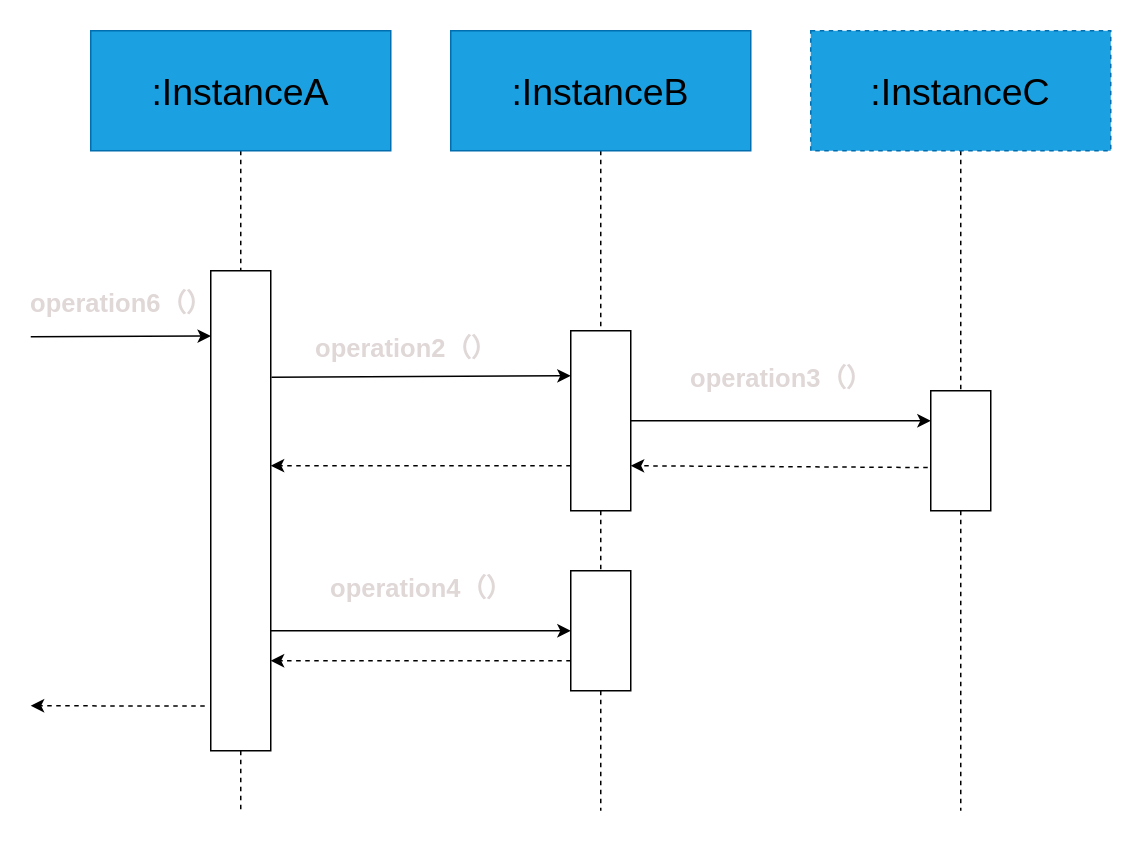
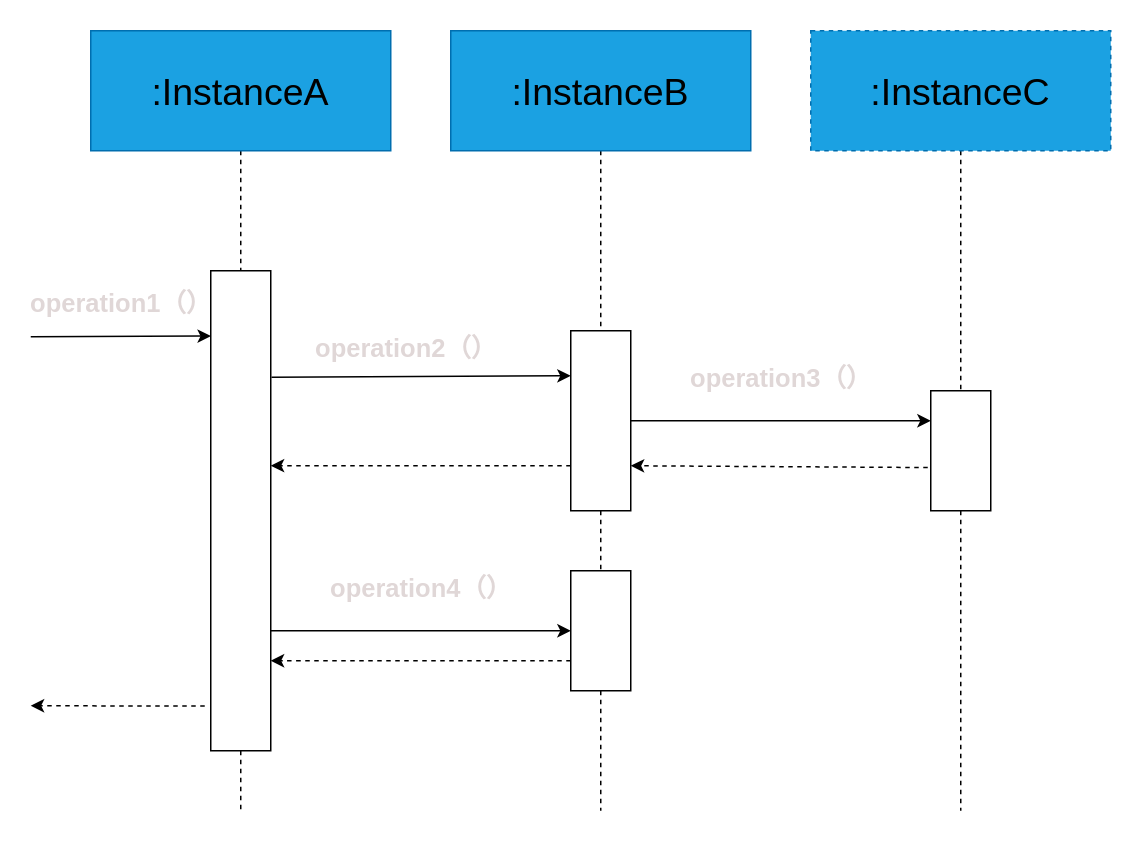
node "operation6（）": label "operation6（）" -> "operation1（）"
